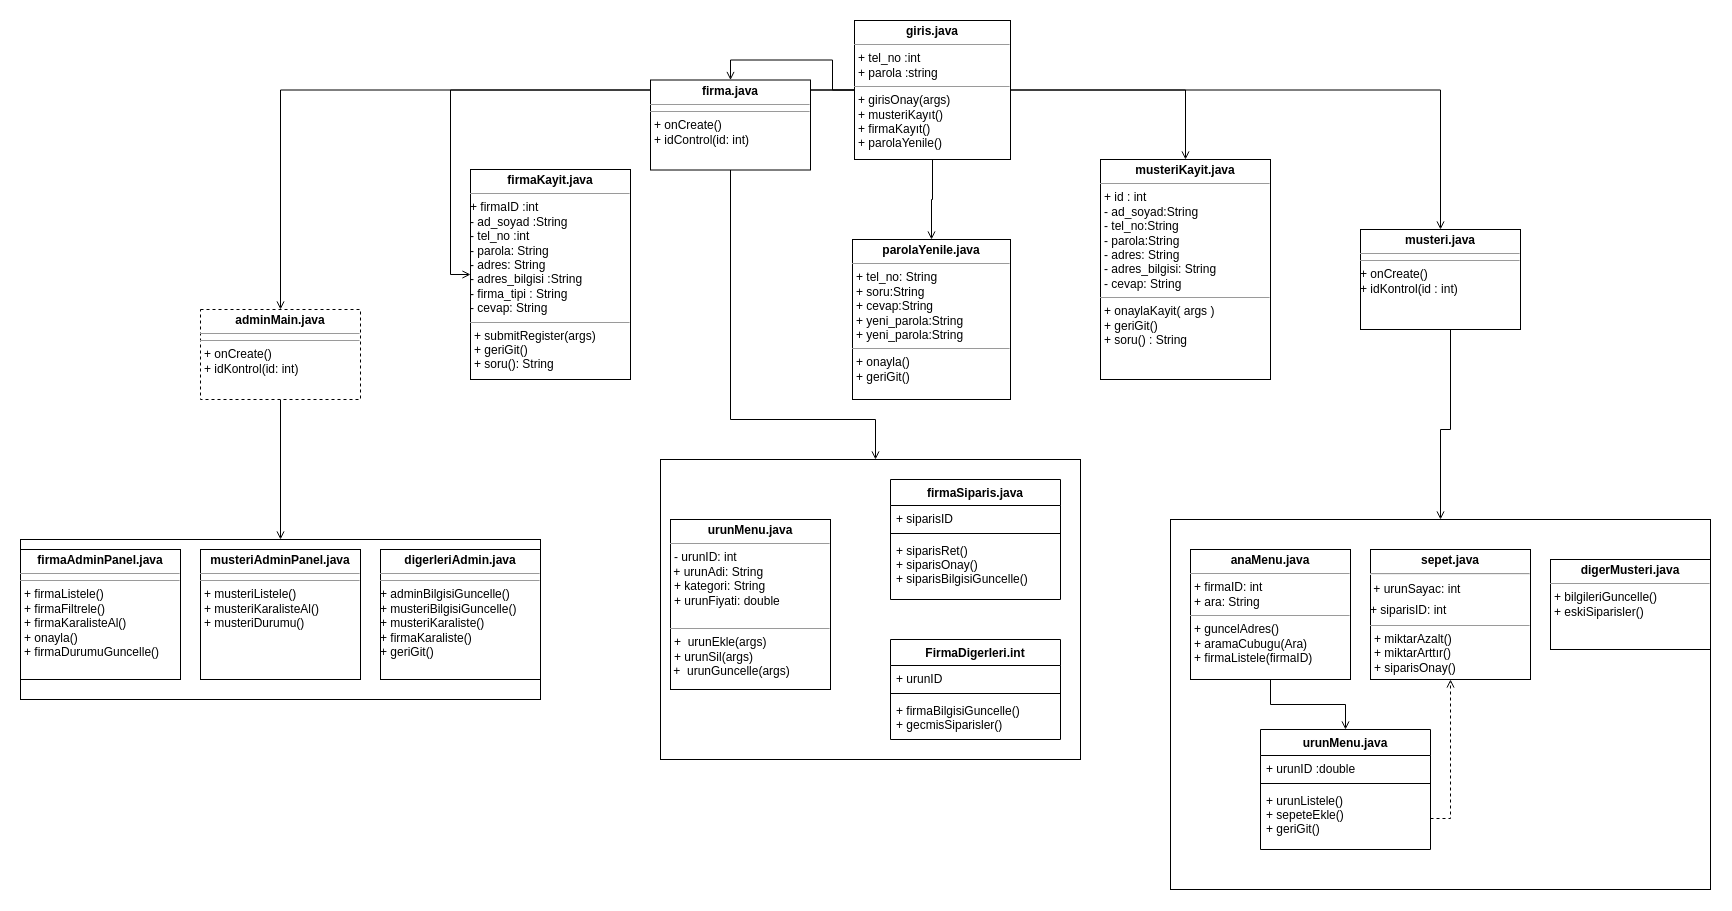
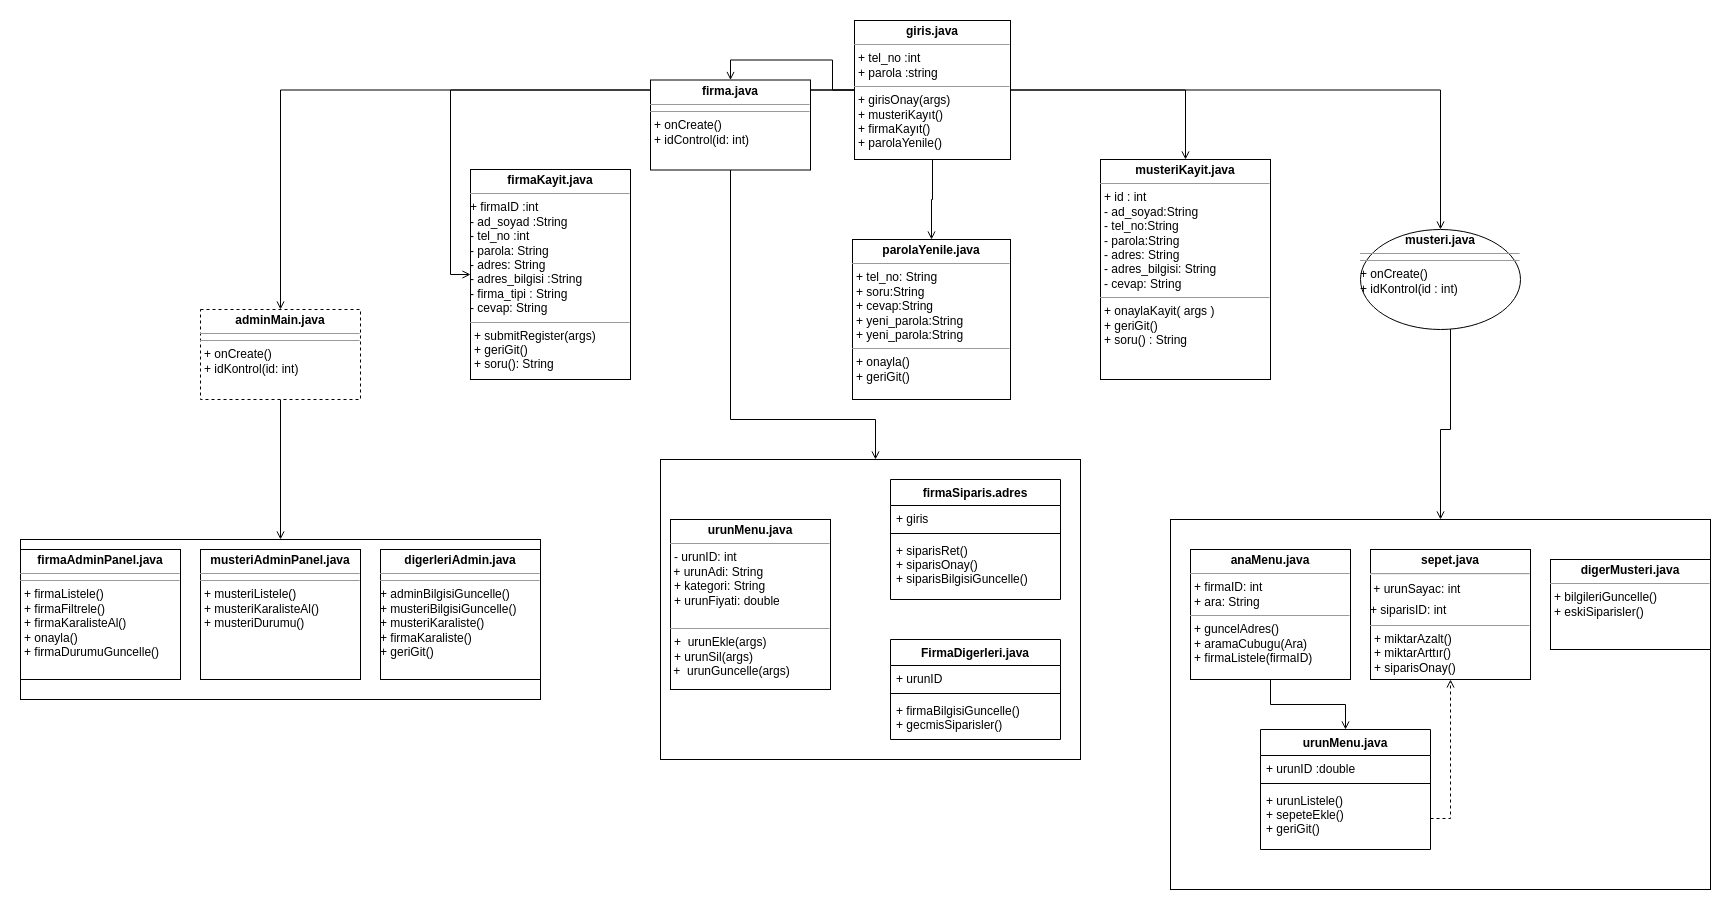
node "musteri.java + onCreate() + idKontrol(id : int)": shape rectangle -> ellipse
node "firmaSiparis.java": label "firmaSiparis.java" -> "firmaSiparis.adres"
node "+ siparisID": label "+ siparisID" -> "+ giris"
node "FirmaDigerleri.int": label "FirmaDigerleri.int" -> "FirmaDigerleri.java"
